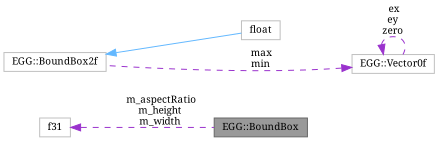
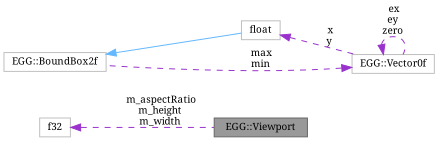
edge "EGG::Vector0f" -> "float": added, label "x y"
node "f31": label "f31" -> "f32"
node "EGG::BoundBox": label "EGG::BoundBox" -> "EGG::Viewport"
